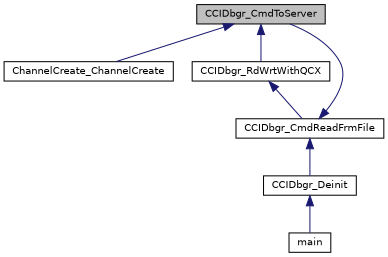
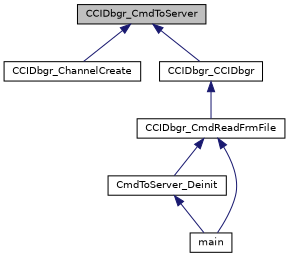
edge "CCIDbgr_CmdToServer" -> "CCIDbgr_CmdReadFrmFile": now "main" -> "CCIDbgr_CmdReadFrmFile"
node "ChannelCreate_ChannelCreate": label "ChannelCreate_ChannelCreate" -> "CCIDbgr_ChannelCreate"
node "CCIDbgr_RdWrtWithQCX": label "CCIDbgr_RdWrtWithQCX" -> "CCIDbgr_CCIDbgr"
node "CCIDbgr_Deinit": label "CCIDbgr_Deinit" -> "CmdToServer_Deinit"
